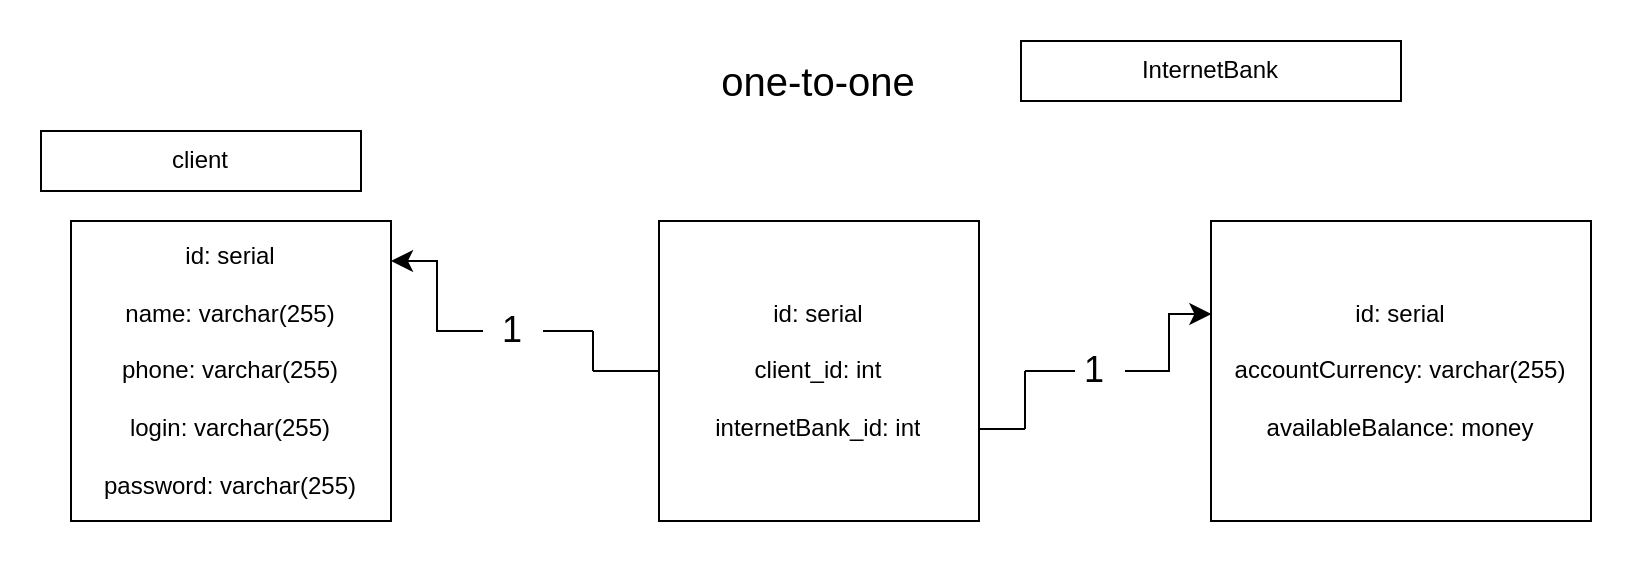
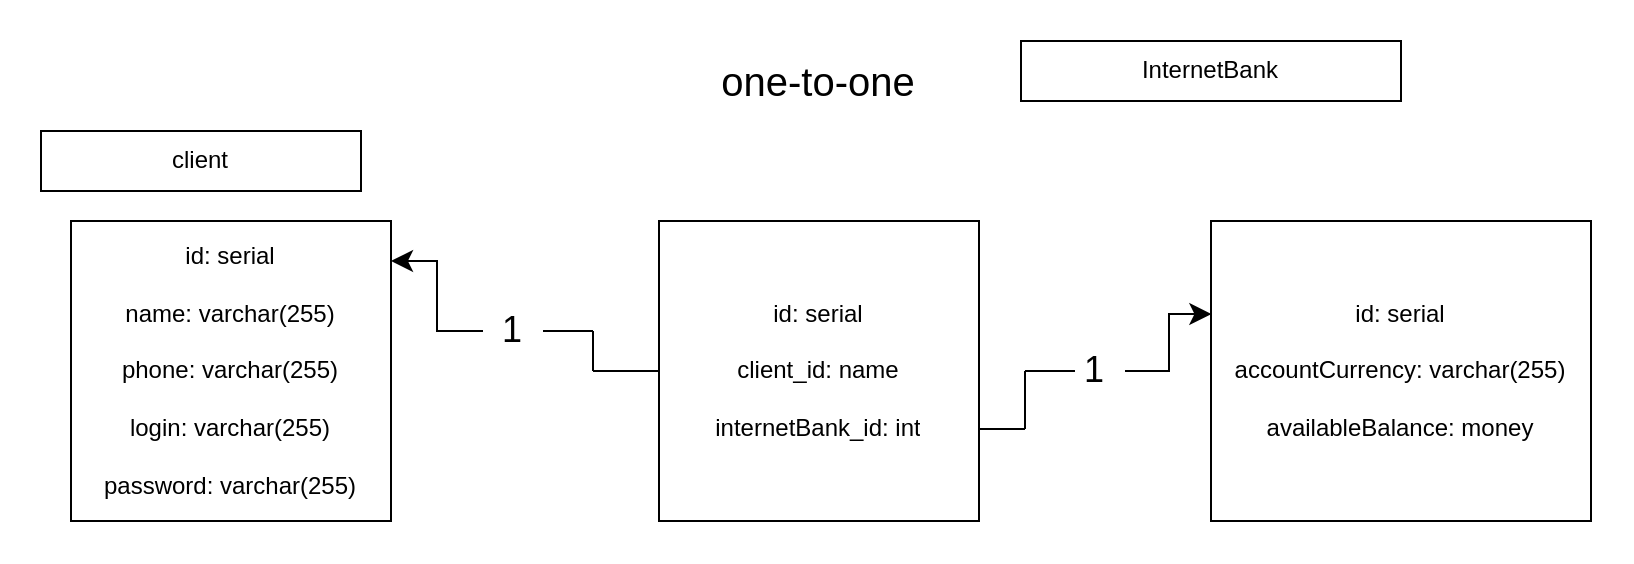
node "id: serial client_id: int internetBank_id: int": label "id: serial client_id: int internetBank_id: int" -> "id: serial client_id: name internetBank_id: int"
